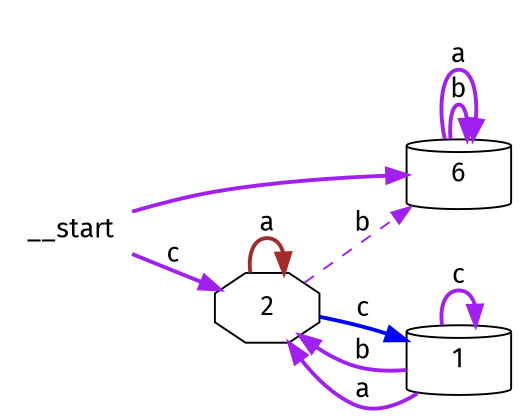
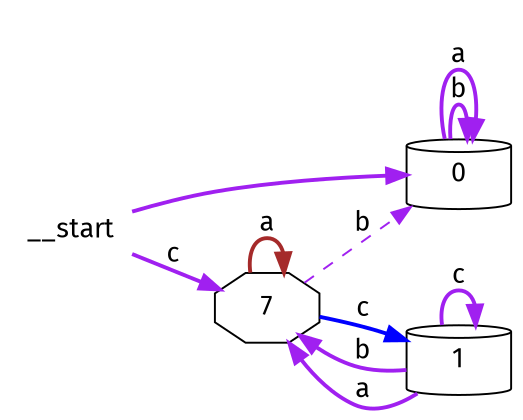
node "6": label "6" -> "0"
node "2": label "2" -> "7"
